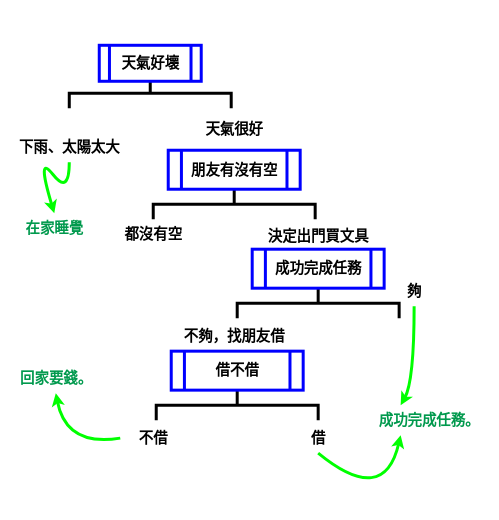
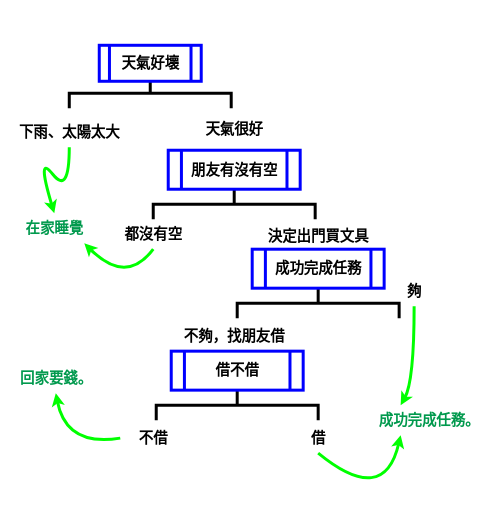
node "下雨、太陽太大": moved (69, 147) -> (69, 132)
edge "都沒有空" -> "在家睡覺": added
